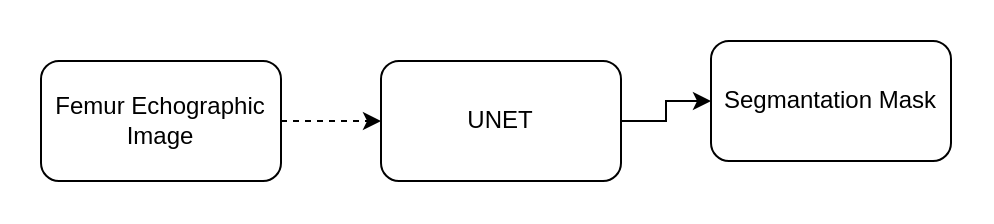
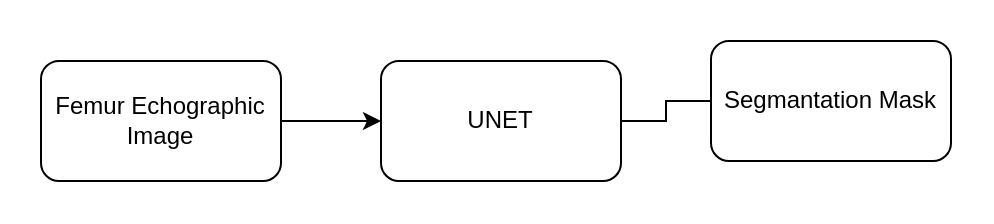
edge "UNET" -> "Segmantation Mask": arrowhead classic -> none
edge "Femur Echographic Image" -> "UNET": style dashed -> solid
